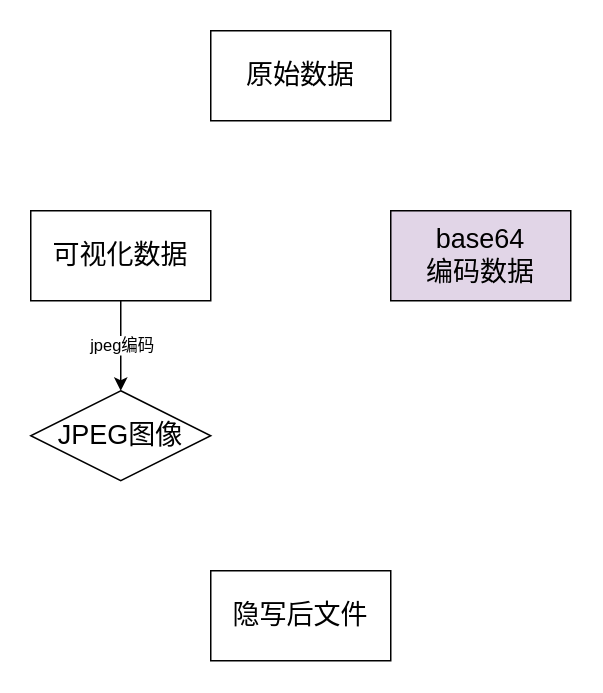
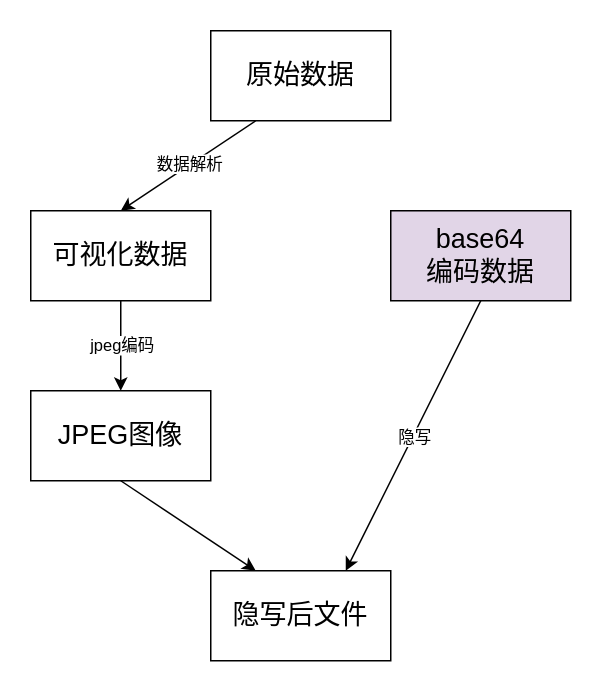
edge "原始数据" -> "可视化数据": added, label "数据解析"
edge "base64 编码数据" -> "隐写后文件": added, label "隐写"
node "JPEG图像": shape diamond -> rectangle
edge "JPEG图像" -> "隐写后文件": added
